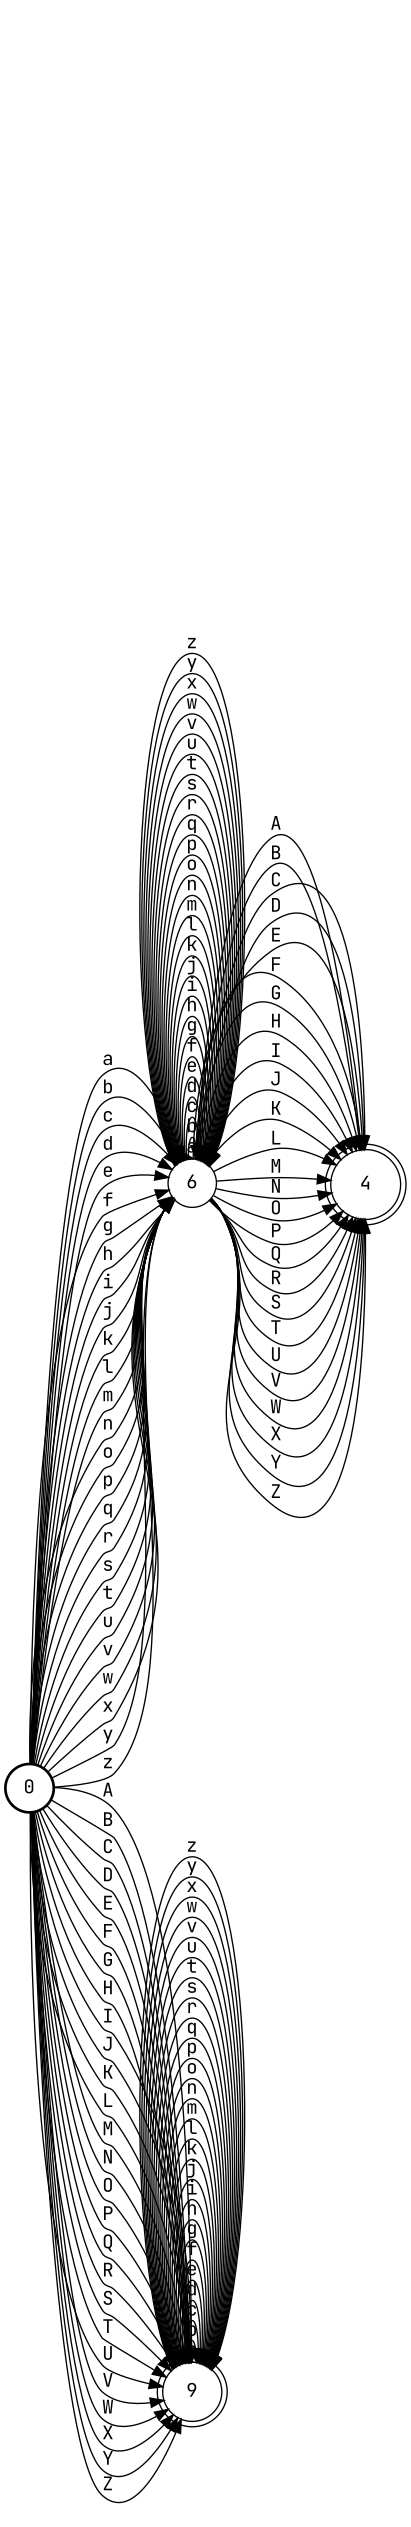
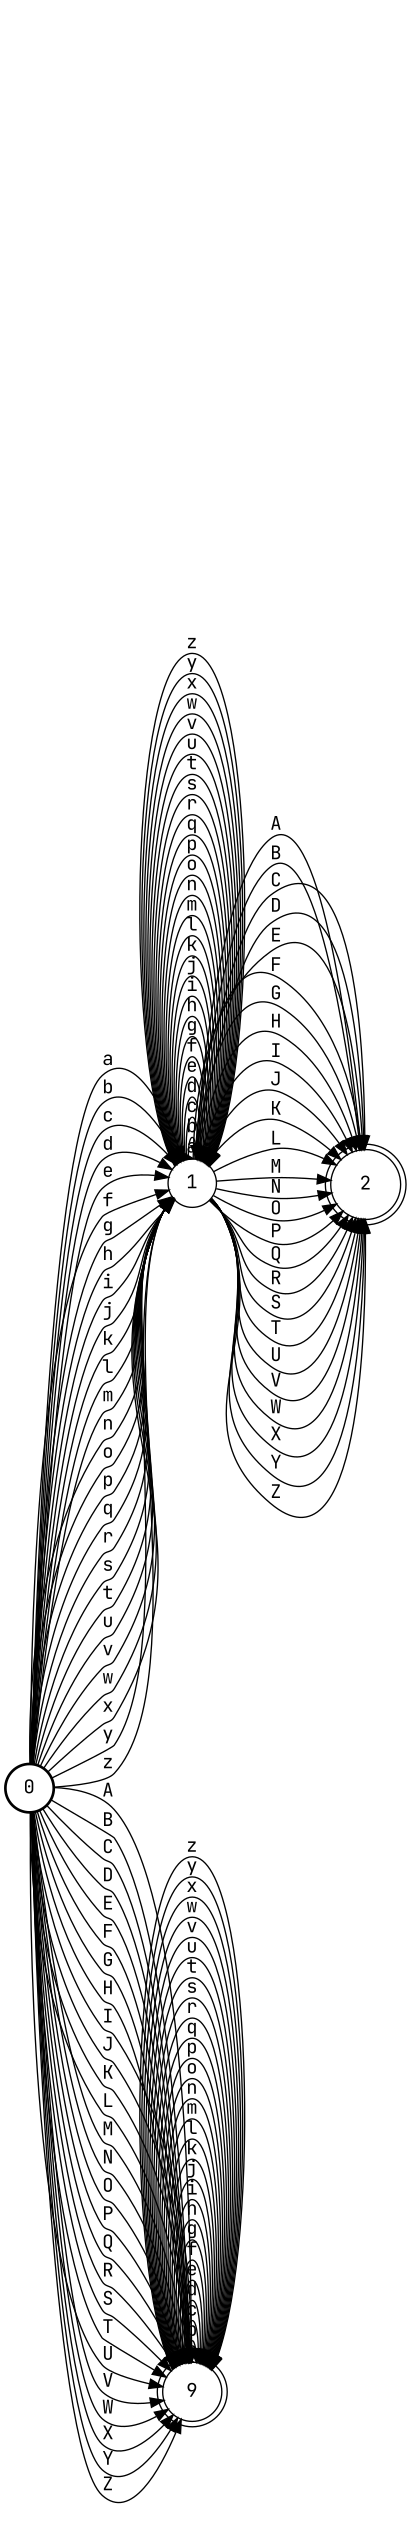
node "6": label "6" -> "1"
node "4": label "4" -> "2"
